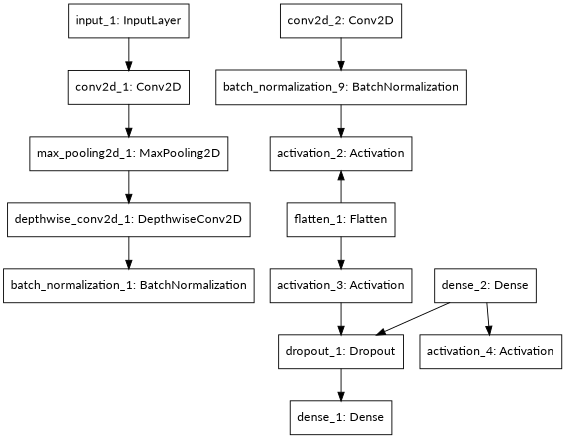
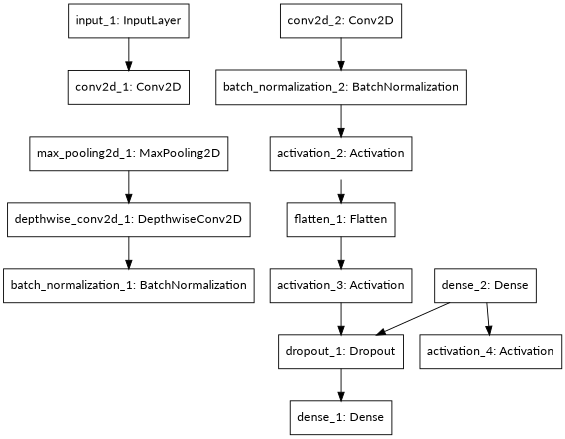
node "batch_normalization_9: BatchNormalization": label "batch_normalization_9: BatchNormalization" -> "batch_normalization_2: BatchNormalization"
edge "conv2d_1: Conv2D" -> "max_pooling2d_1: MaxPooling2D": removed
edge "flatten_1: Flatten" -> "activation_2: Activation": reversed
